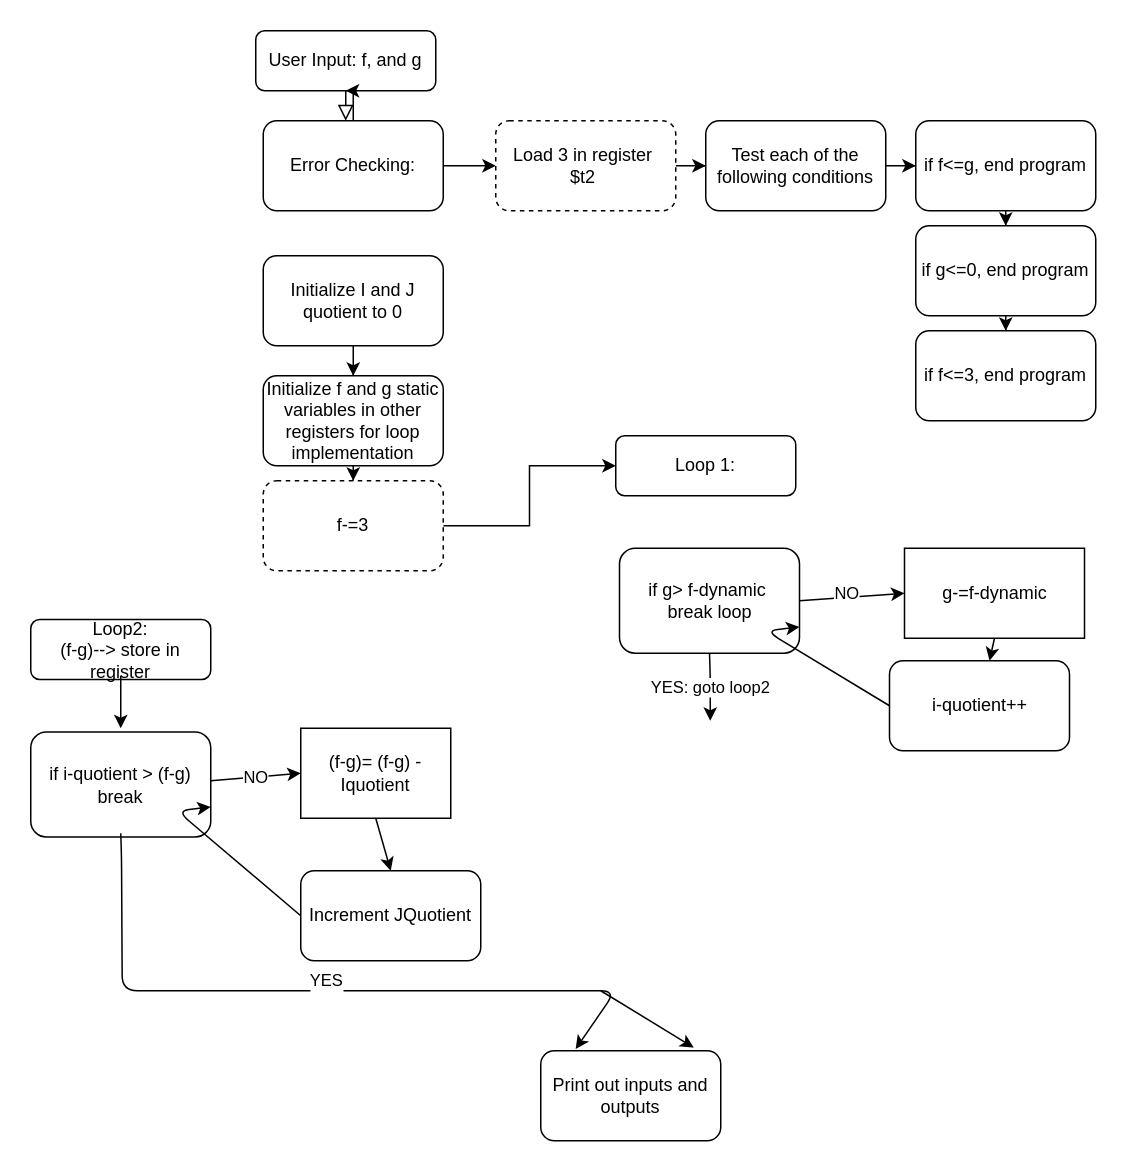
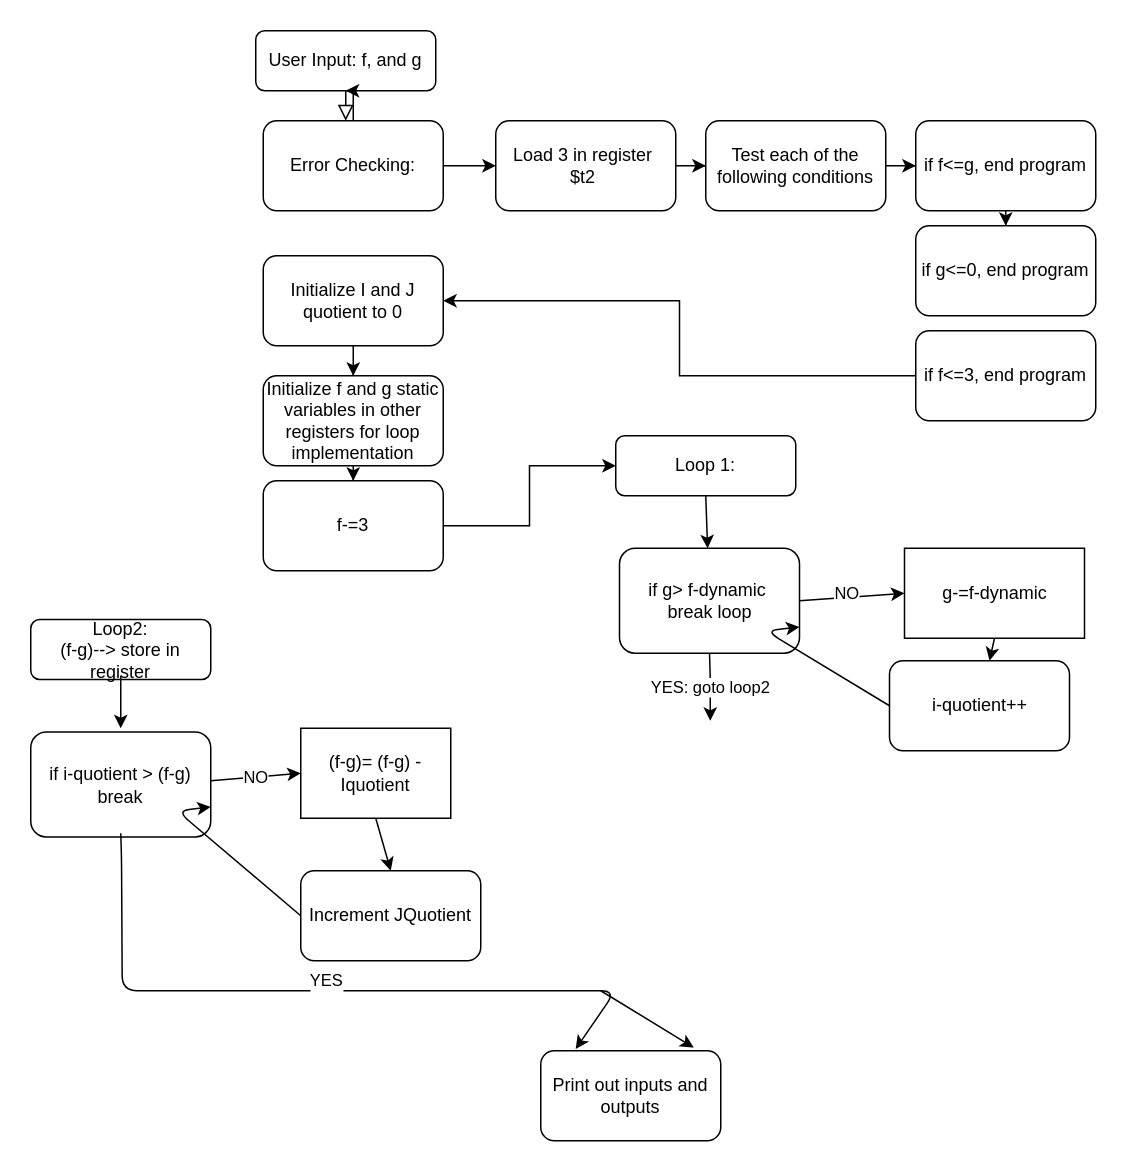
node "Load 3 in register $t2": style dashed -> solid
edge "if g<=0, end program" -> "if f<=3, end program": removed
edge "if f<=3, end program" -> "Initialize I and J quotient to 0": added
edge "Loop 1:" -> "if g> f-dynamic break loop": added
node "f-=3": style dashed -> solid
